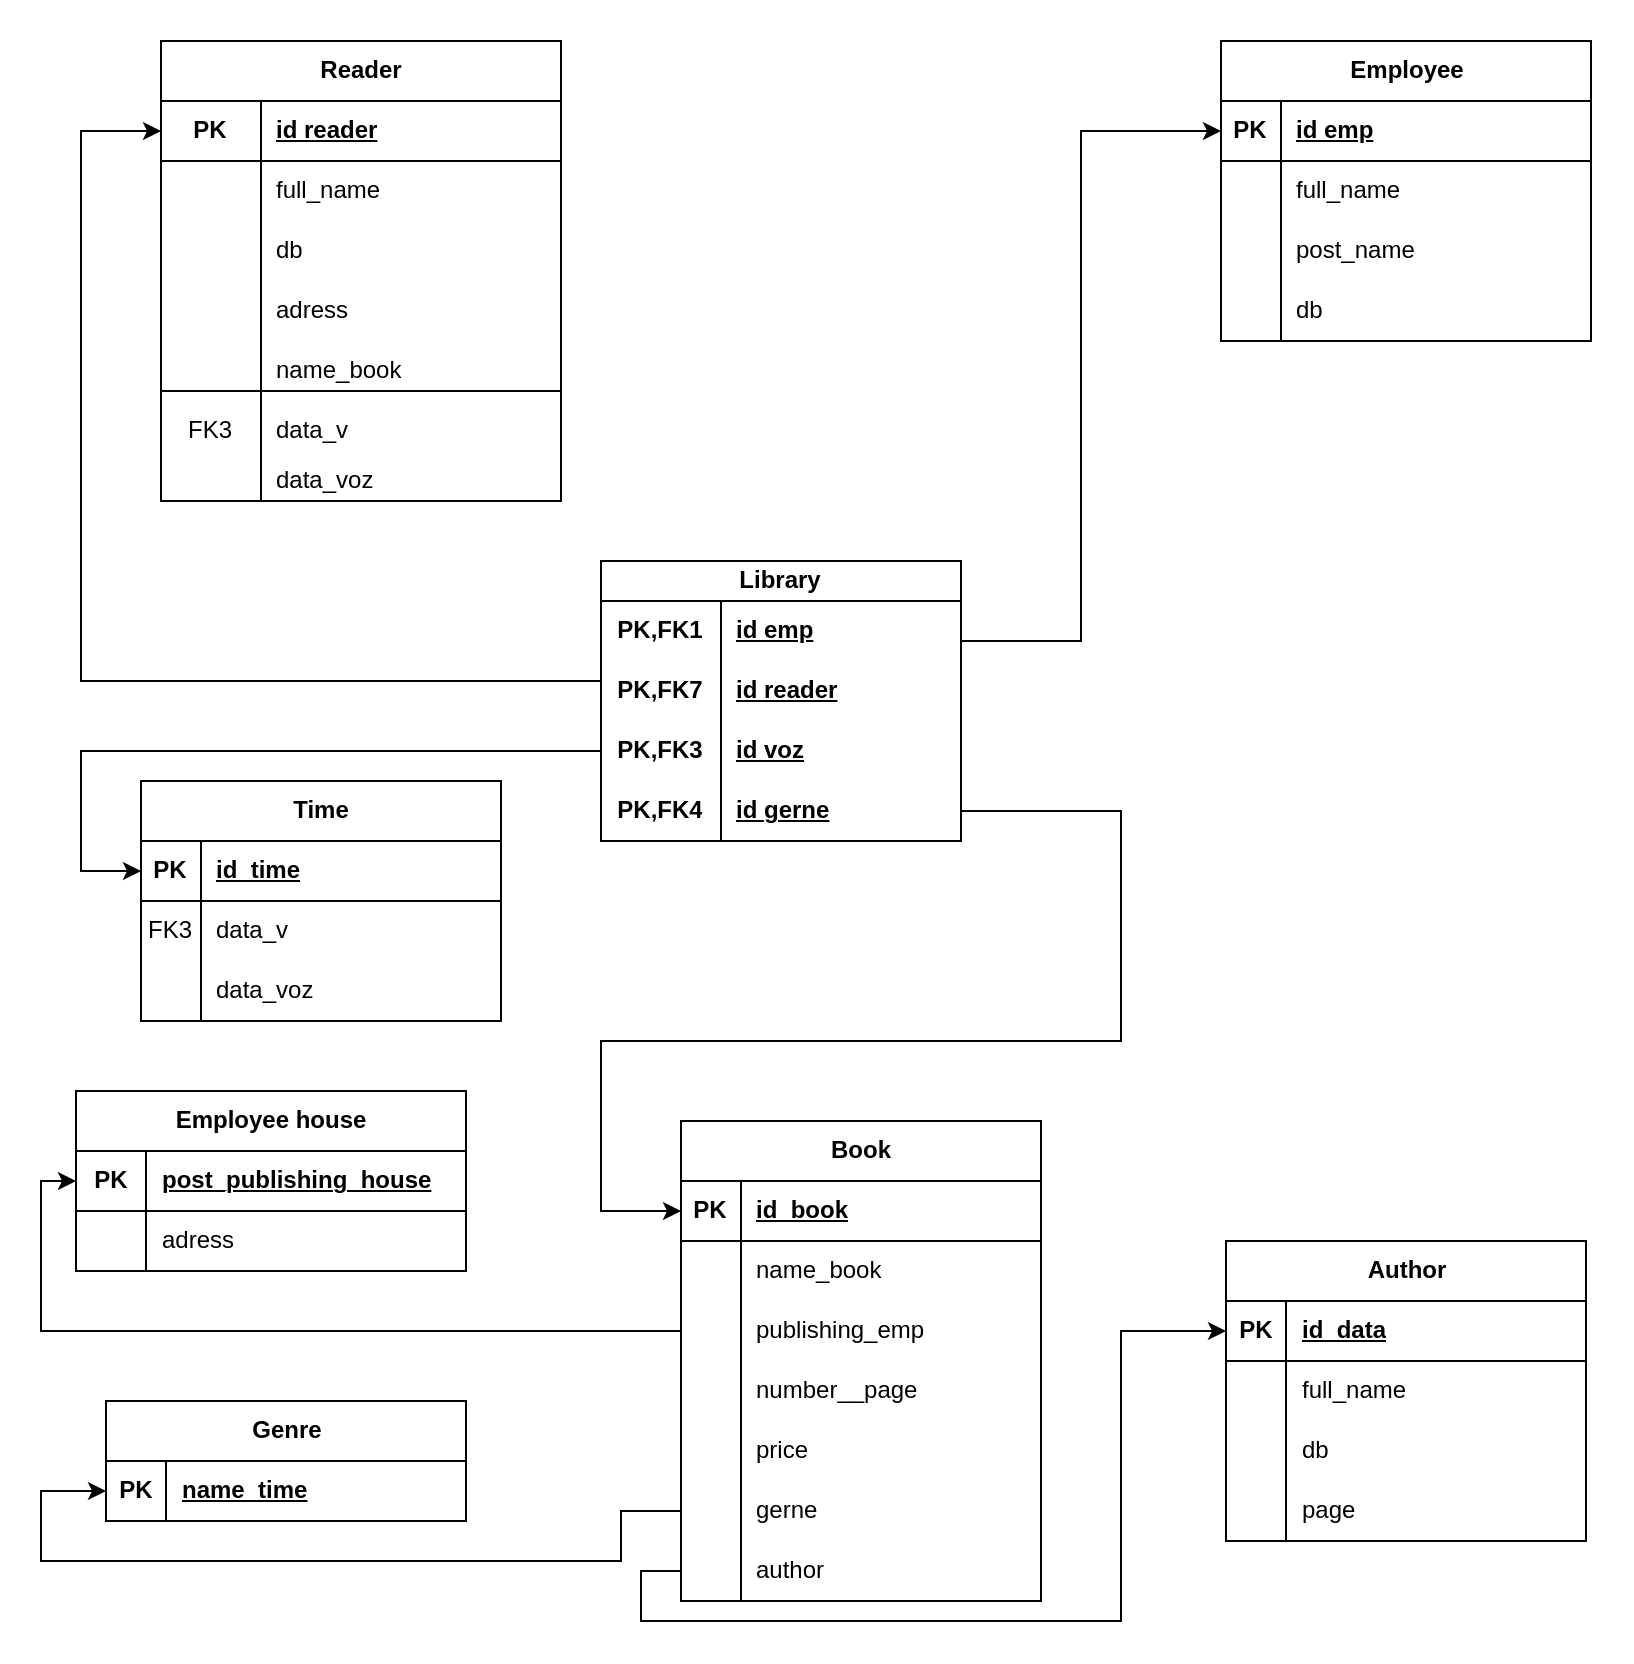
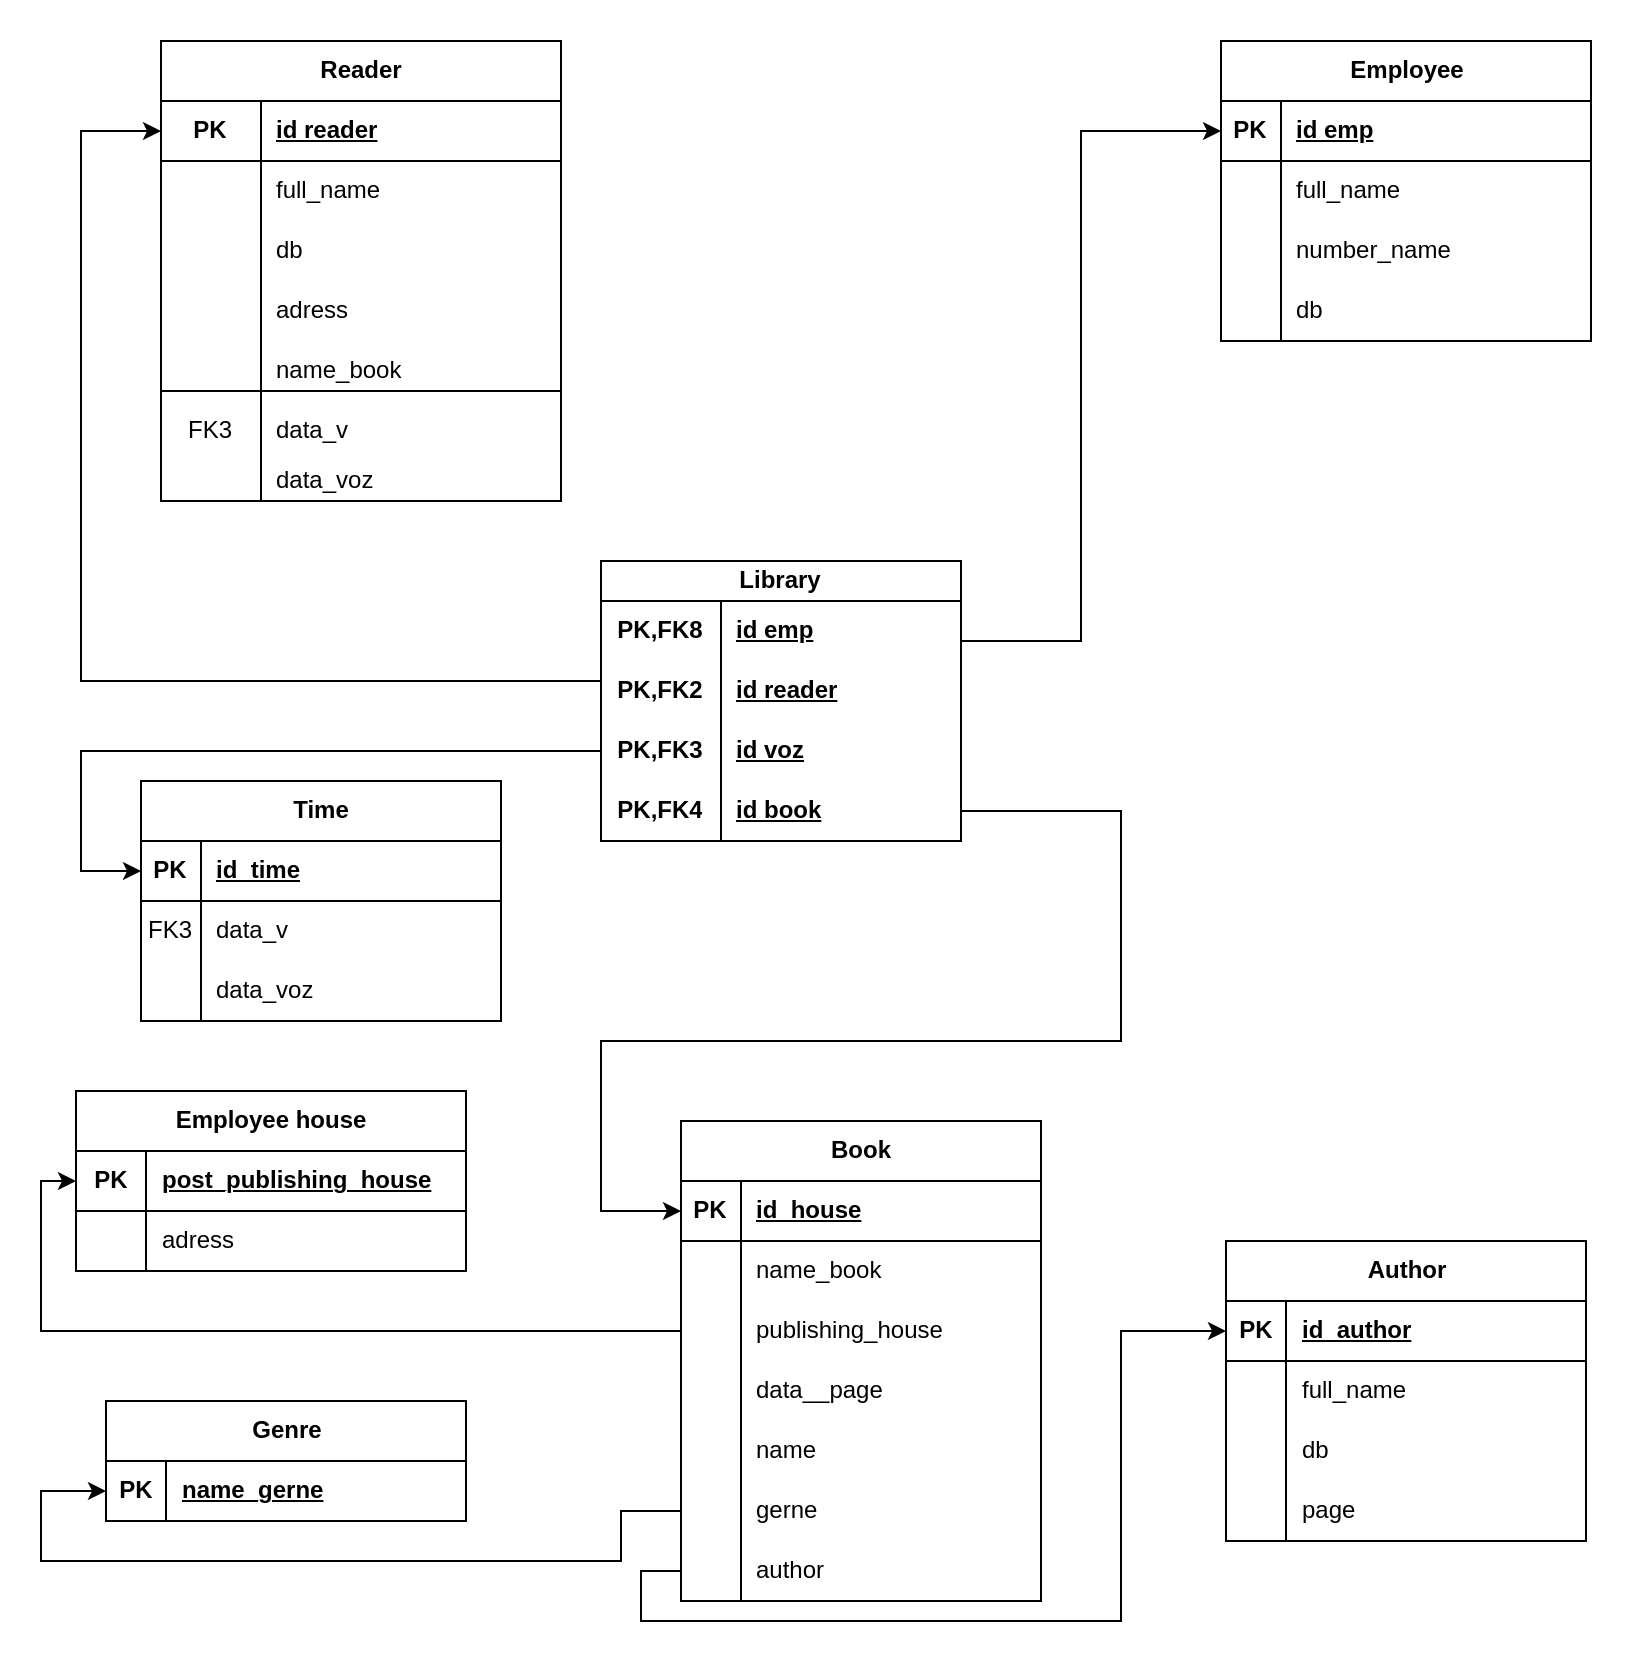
node "post_name": label "post_name" -> "number_name"
node "PK,FK1": label "PK,FK1" -> "PK,FK8"
node "PK,FK7": label "PK,FK7" -> "PK,FK2"
node "id gerne": label "id gerne" -> "id book"
node "id_book": label "id_book" -> "id_house"
node "publishing_emp": label "publishing_emp" -> "publishing_house"
node "id_data": label "id_data" -> "id_author"
node "number__page": label "number__page" -> "data__page"
node "price": label "price" -> "name"
node "name_time": label "name_time" -> "name_gerne"
